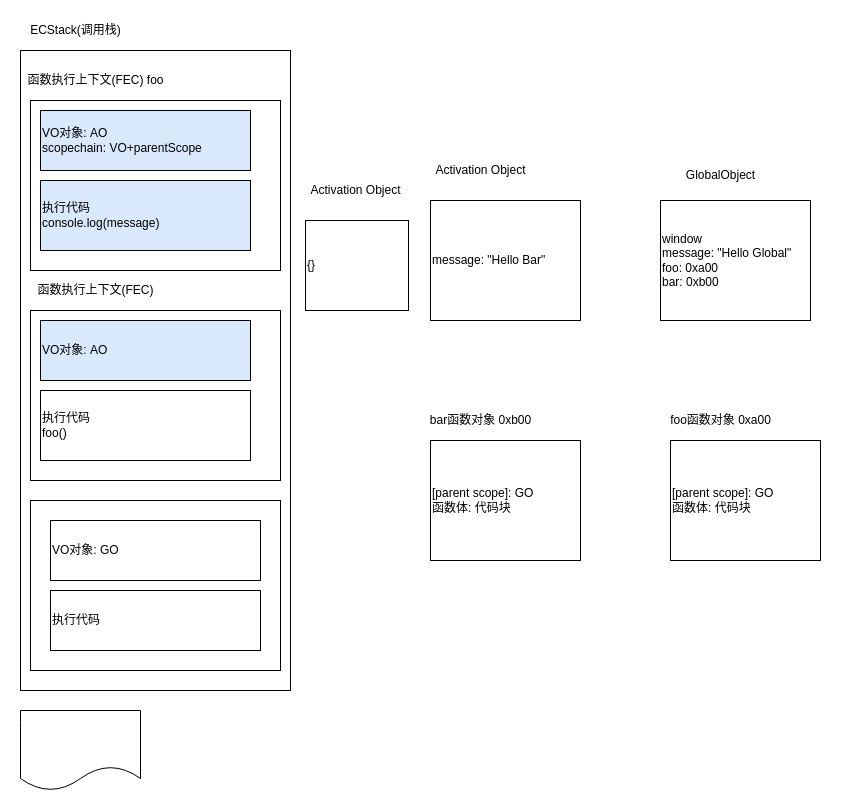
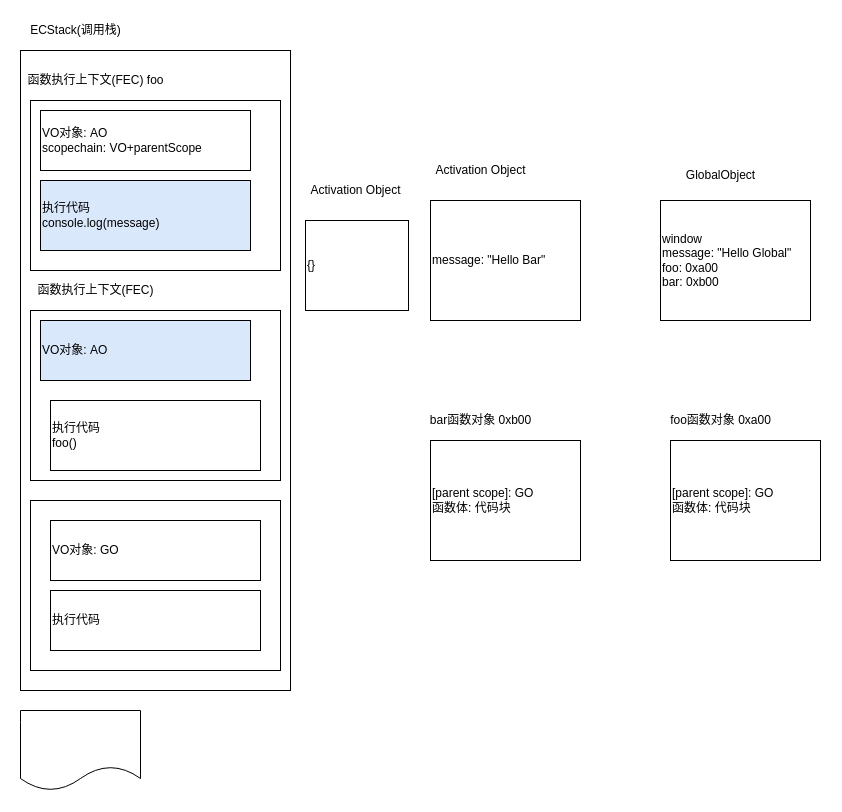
node "VO对象: AO scopechain: VO+parentScope": fillcolor #dae8fc -> #ffffff
node "执行代码 foo()": moved (146, 426) -> (156, 436)
